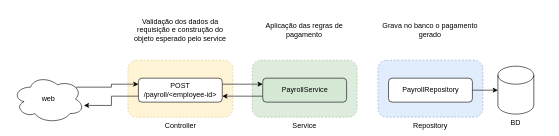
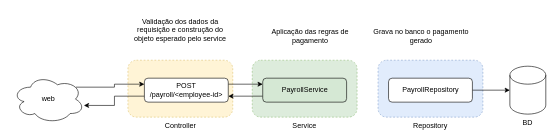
node "Aplicação das regras de pagamento": moved (304, 30) -> (310, 36)
node "Grava no banco o pagamento gerado": moved (430, 30) -> (421, 36)
node "POST /payroll/<employee-id>": moved (180, 90) -> (186, 90)
node "BD": moved (516, 90) -> (528, 90)
